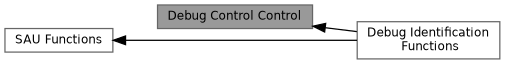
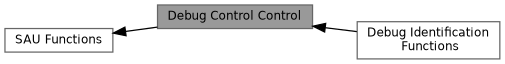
edge "Debug Identification Functions" -> "SAU Functions": now "Debug Control Control" -> "SAU Functions"
